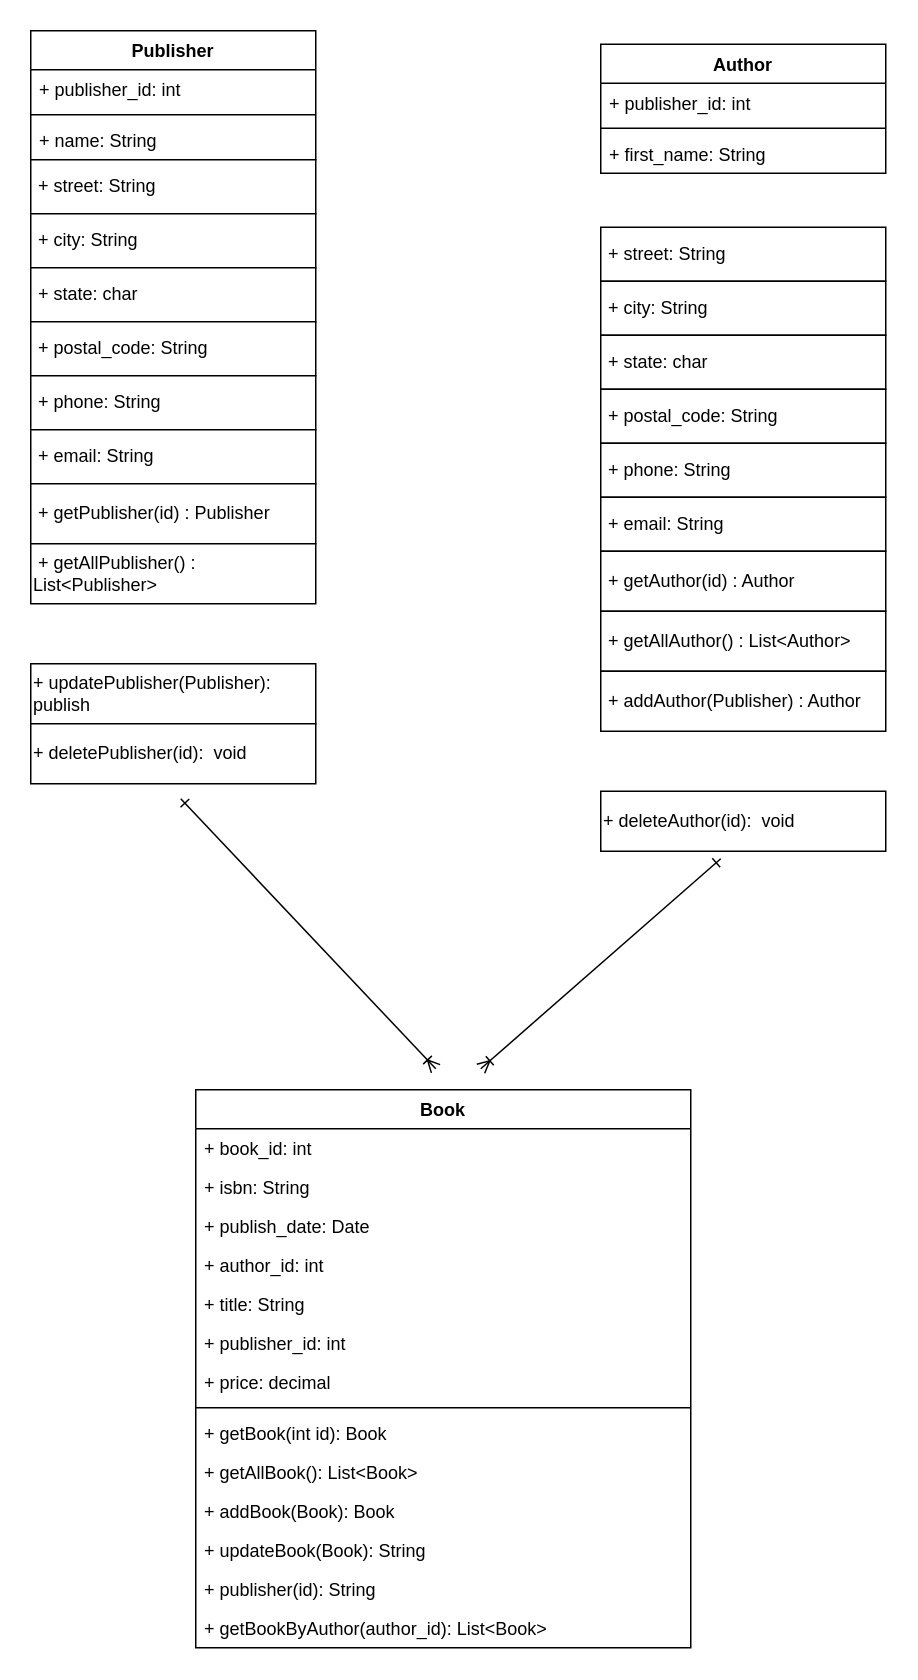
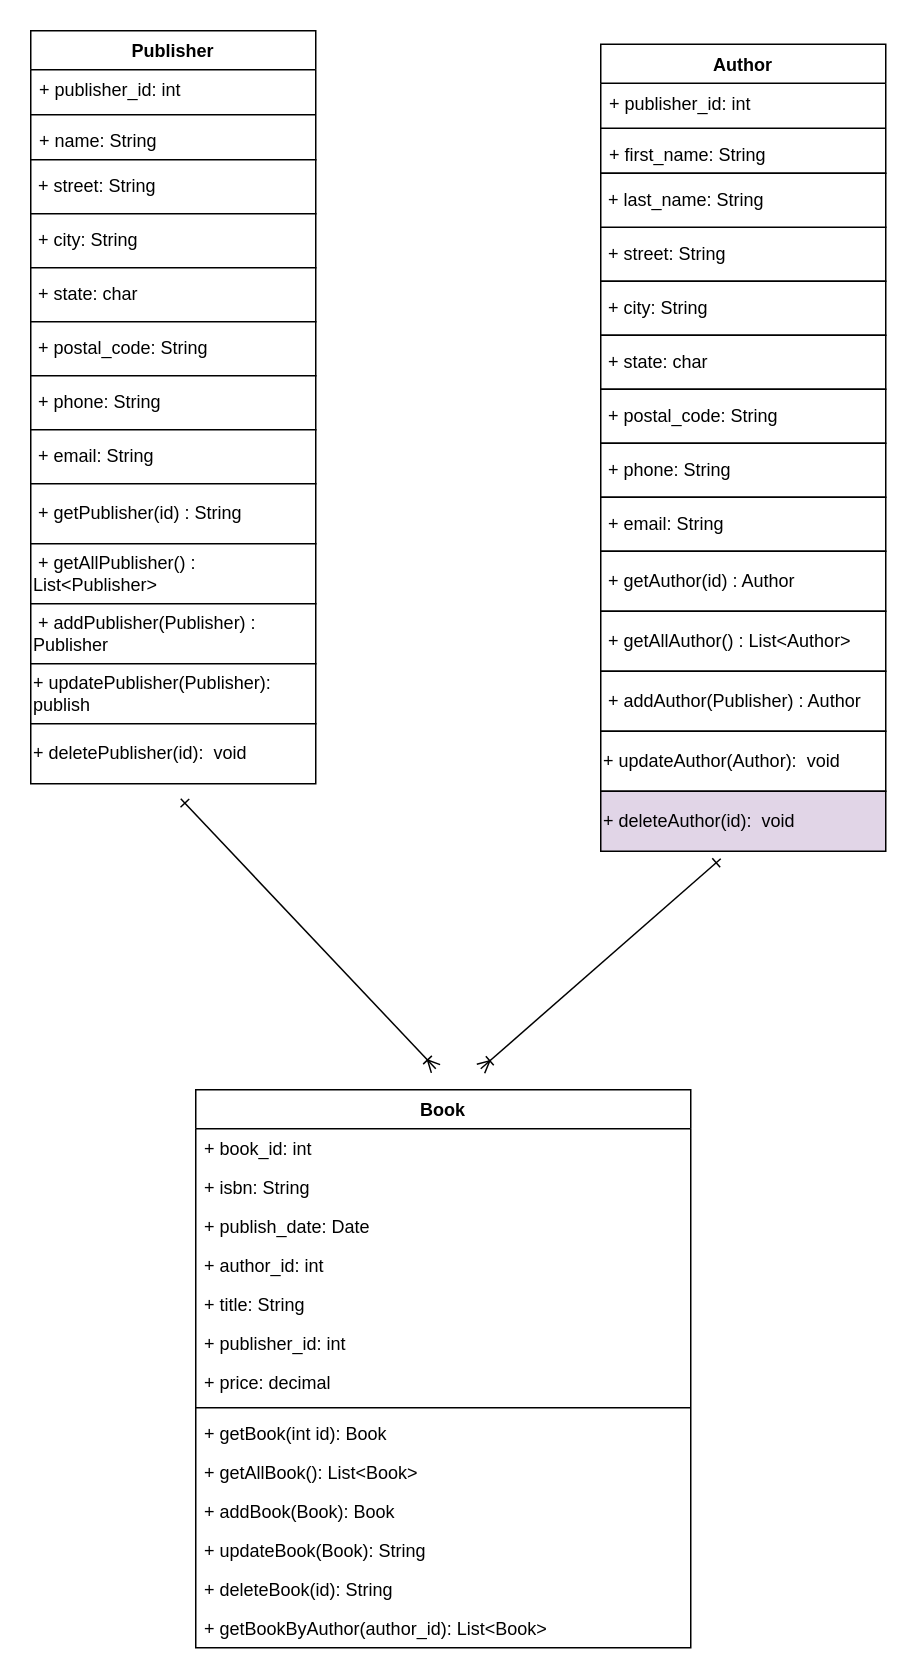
node "+ last_name: String": added
node "+ getPublisher(id) : Publisher": label "+ getPublisher(id) : Publisher" -> "+ getPublisher(id) : String"
node "+ addPublisher(Publisher) : Publisher": added
node "+ updateAuthor(Author): void": added
node "+ deleteAuthor(id): void": fillcolor #ffffff -> #e1d5e7
node "+ publisher(id): String": label "+ publisher(id): String" -> "+ deleteBook(id): String"
